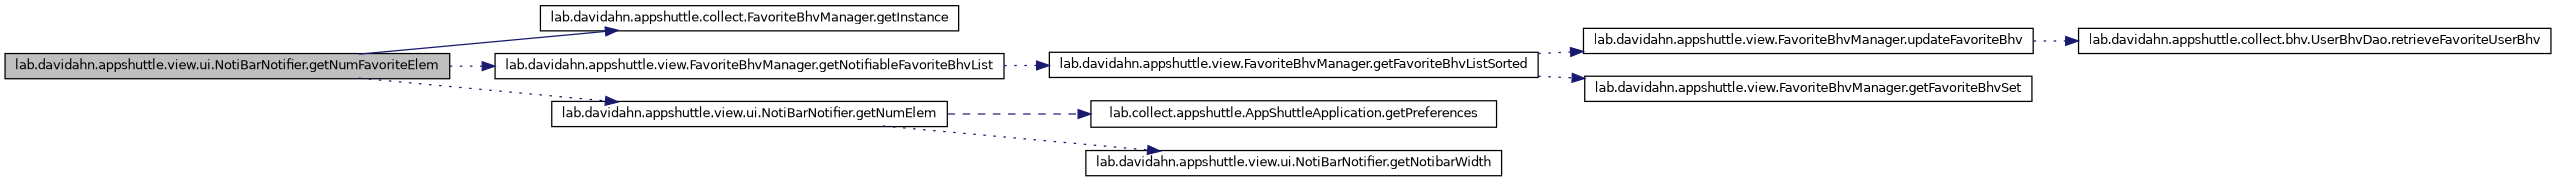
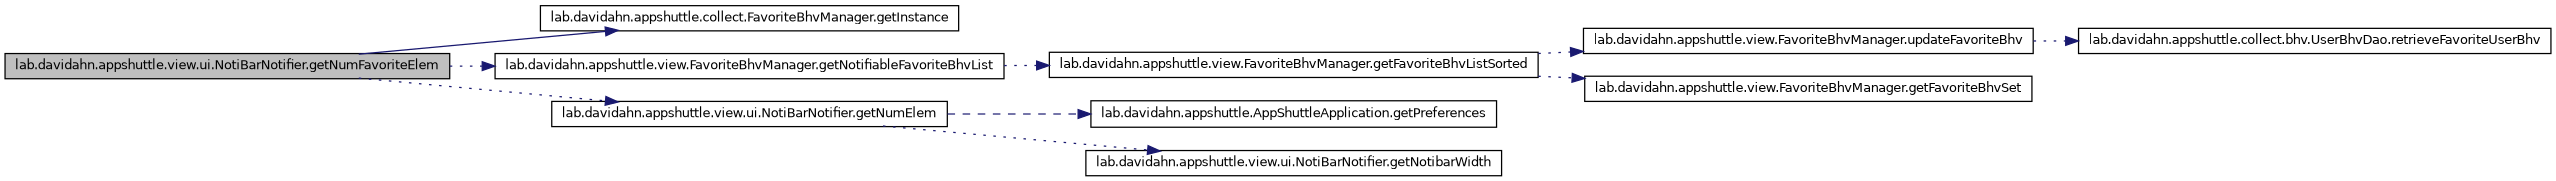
node "lab.collect.appshuttle.AppShuttleApplication.getPreferences": label "lab.collect.appshuttle.AppShuttleApplication.getPreferences" -> "lab.davidahn.appshuttle.AppShuttleApplication.getPreferences"
